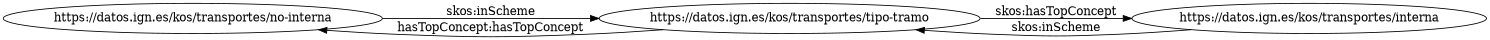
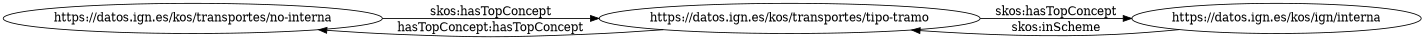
edge "https://datos.ign.es/kos/transportes/no-interna" -> "https://datos.ign.es/kos/transportes/tipo-tramo": label "skos:inScheme" -> "skos:hasTopConcept"
node "https://datos.ign.es/kos/transportes/interna": label "https://datos.ign.es/kos/transportes/interna" -> "https://datos.ign.es/kos/ign/interna"
